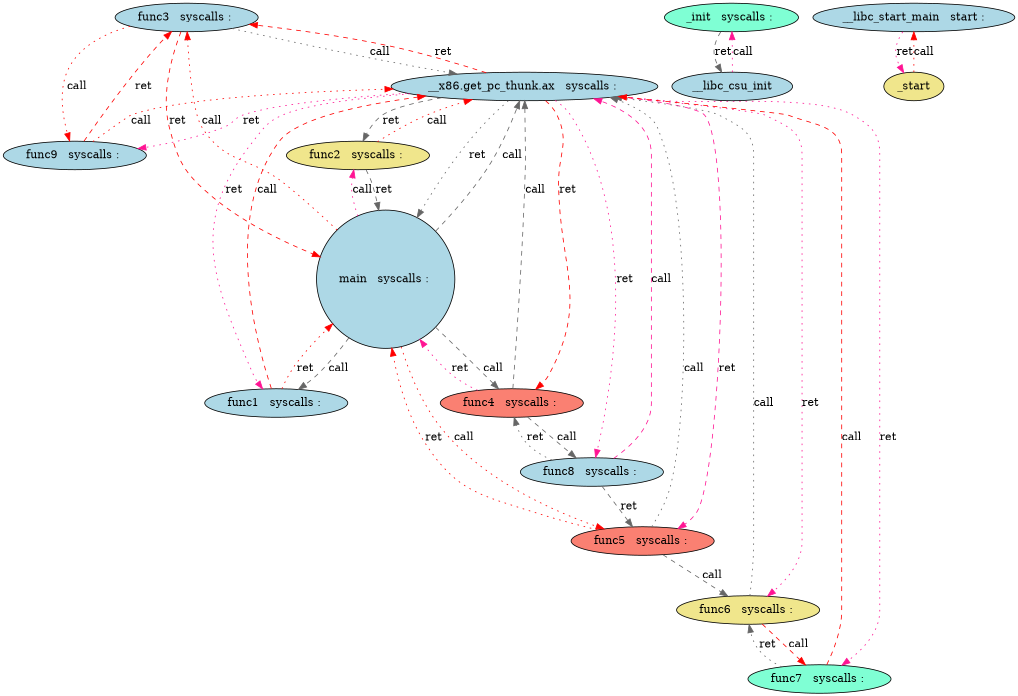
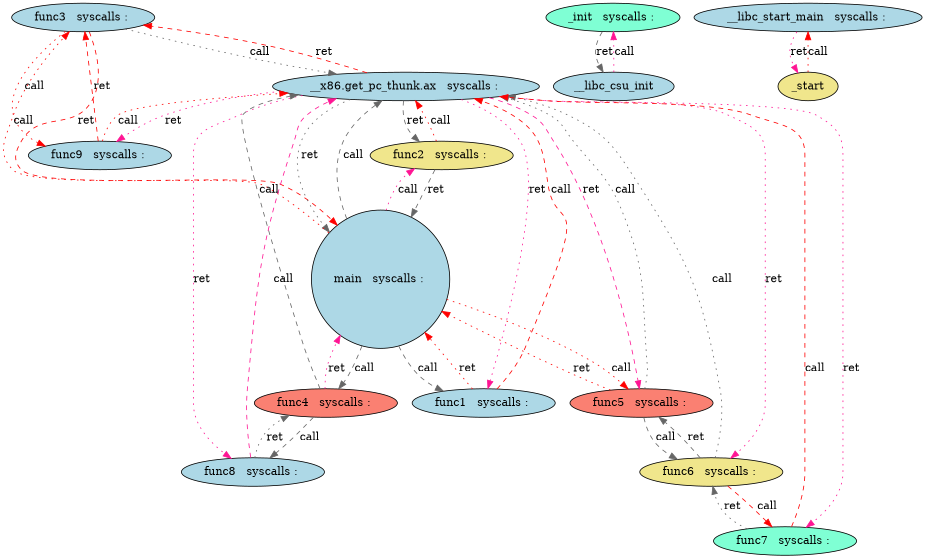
node "__libc_start_main   start :": label "__libc_start_main   start :" -> "__libc_start_main   syscalls :"
edge "__x86.get_pc_thunk.ax   syscalls :" -> "func4   syscalls :": removed, label "ret"
edge "func8   syscalls :" -> "func5   syscalls :": now "func6   syscalls :" -> "func5   syscalls :"
